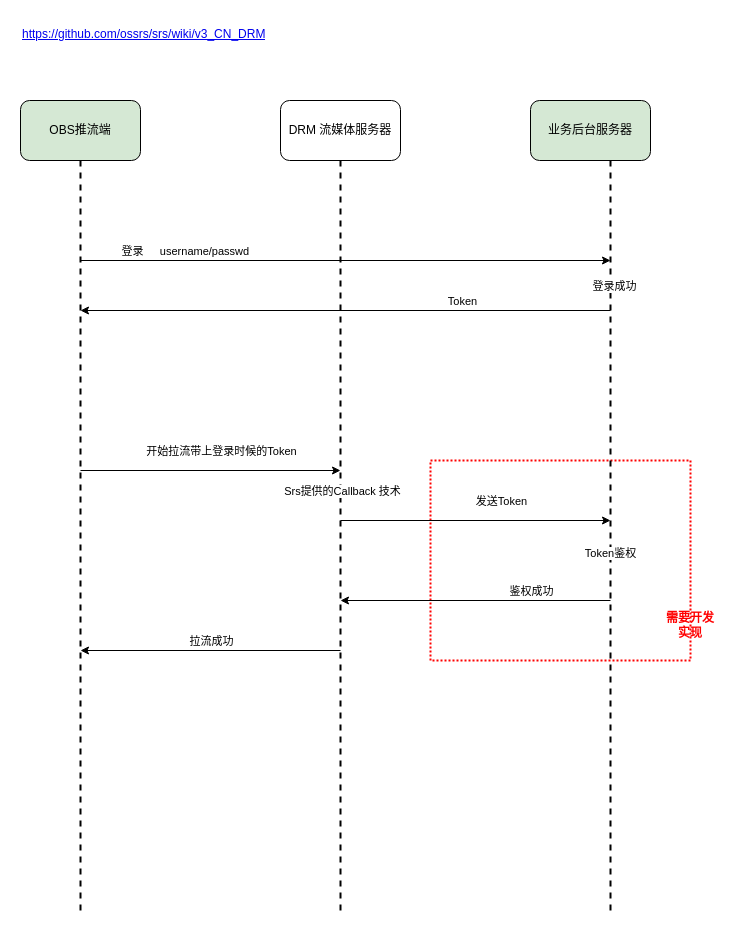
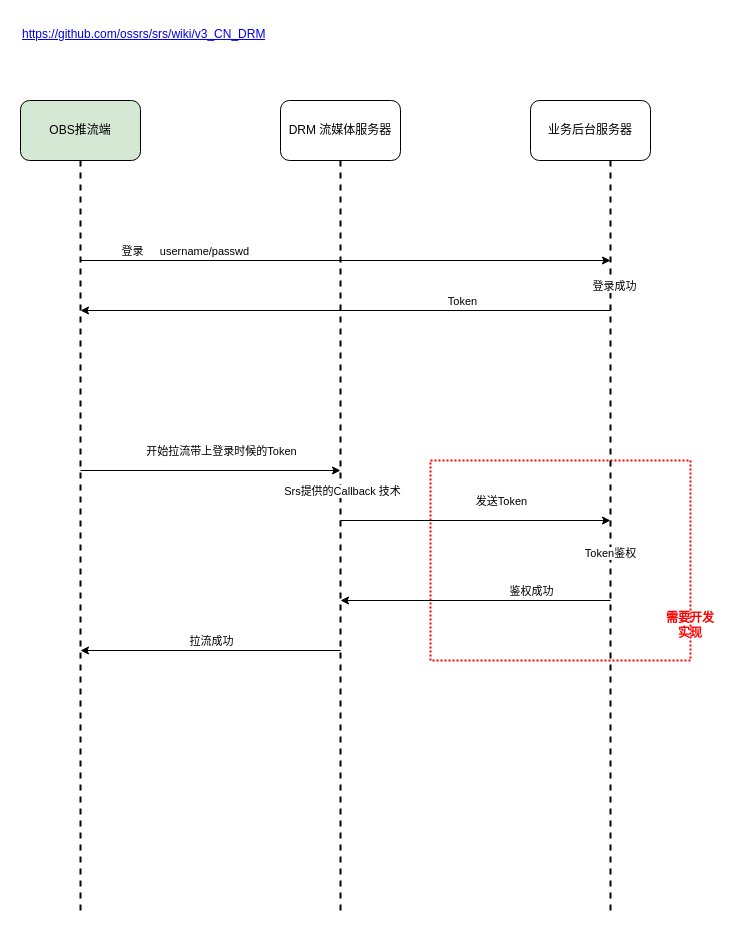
node "业务后台服务器": fillcolor #d5e8d4 -> #ffffff
